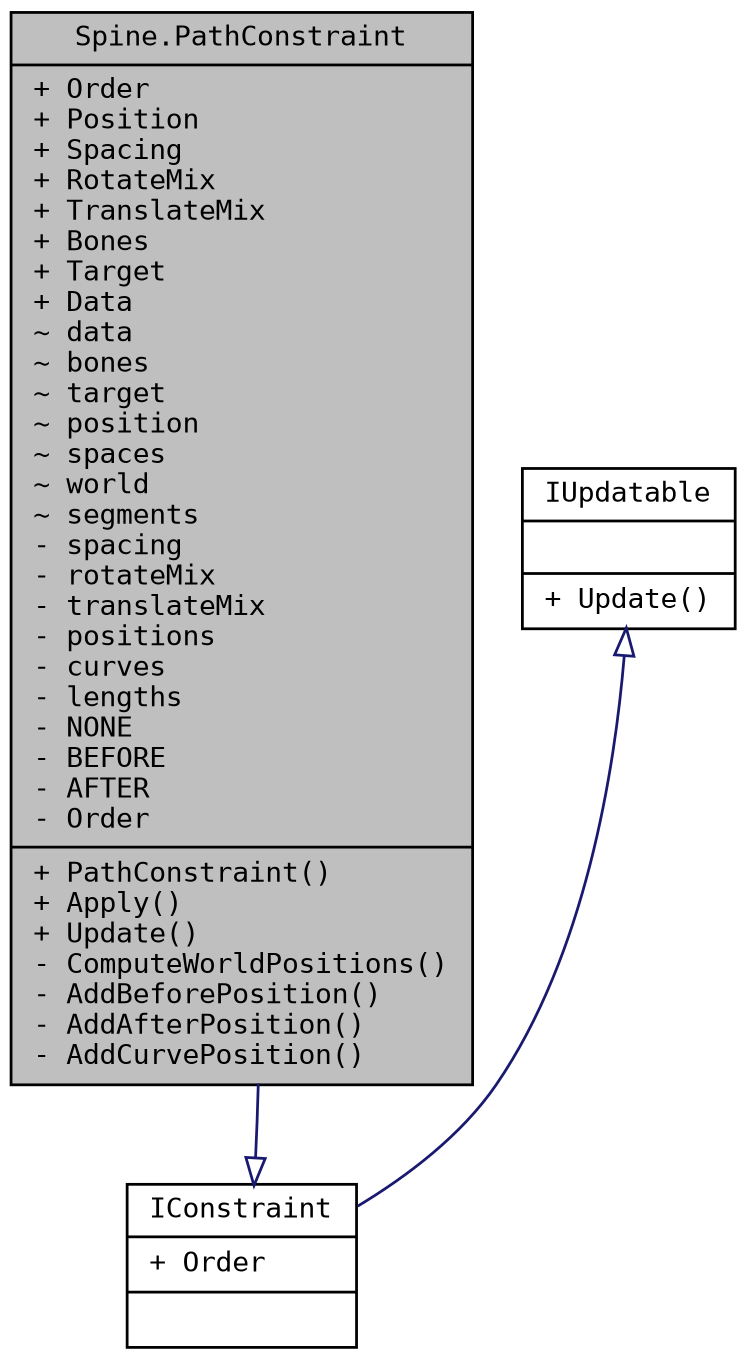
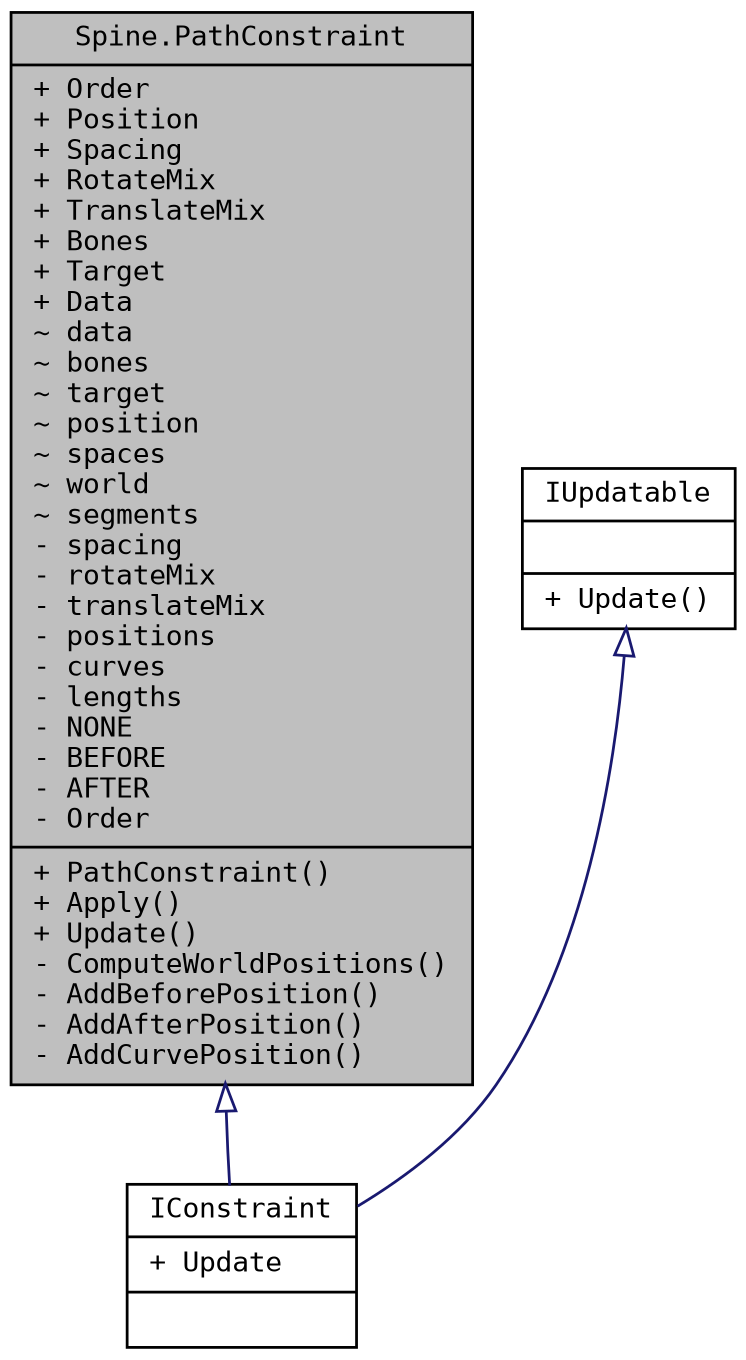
edge "Spine.PathConstraint" -> "IConstraint": reversed
node "IConstraint": text "+ Order" -> "+ Update"
